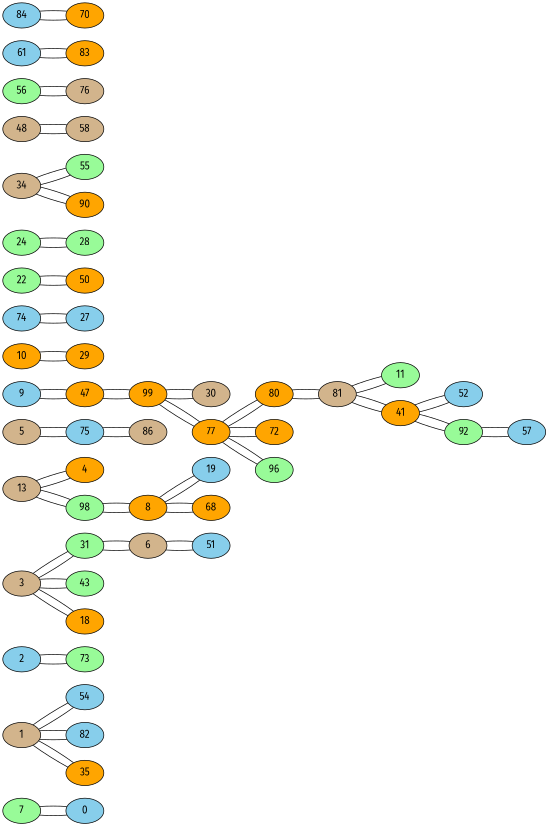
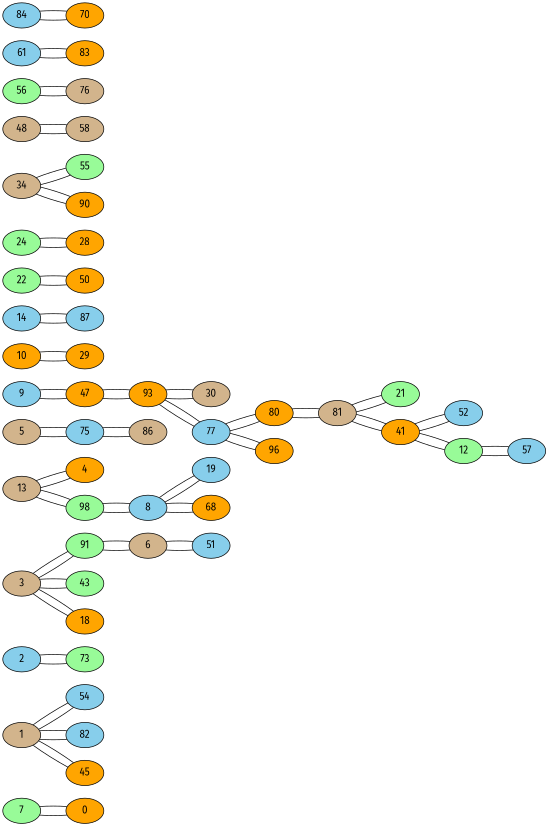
node "28": fillcolor palegreen -> orange
node "74": label "74" -> "14"
node "27": label "27" -> "87"
node "11": label "11" -> "21"
node "99": label "99" -> "93"
node "77": fillcolor orange -> skyblue
node "72": removed
node "92": label "92" -> "12"
node "96": fillcolor palegreen -> orange
node "8": fillcolor orange -> skyblue
node "31": label "31" -> "91"
node "35": label "35" -> "45"
node "0": fillcolor skyblue -> orange
